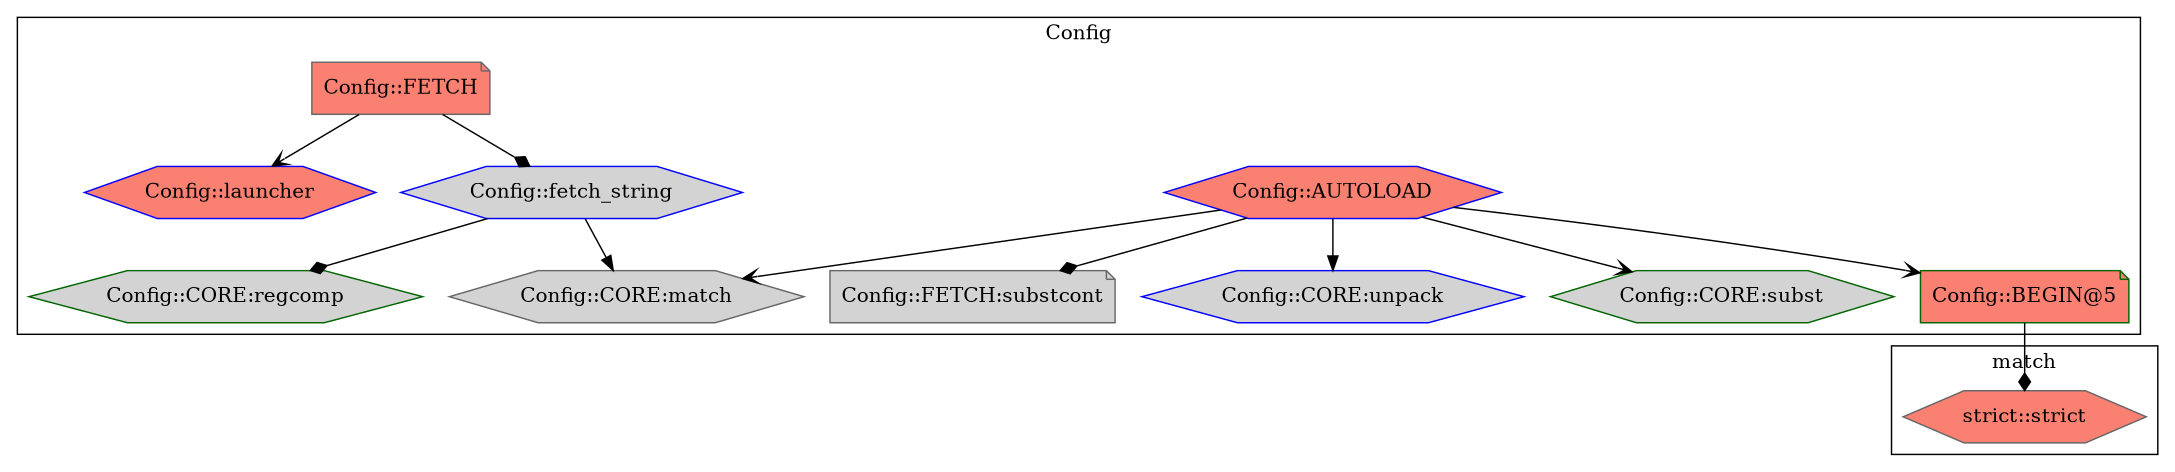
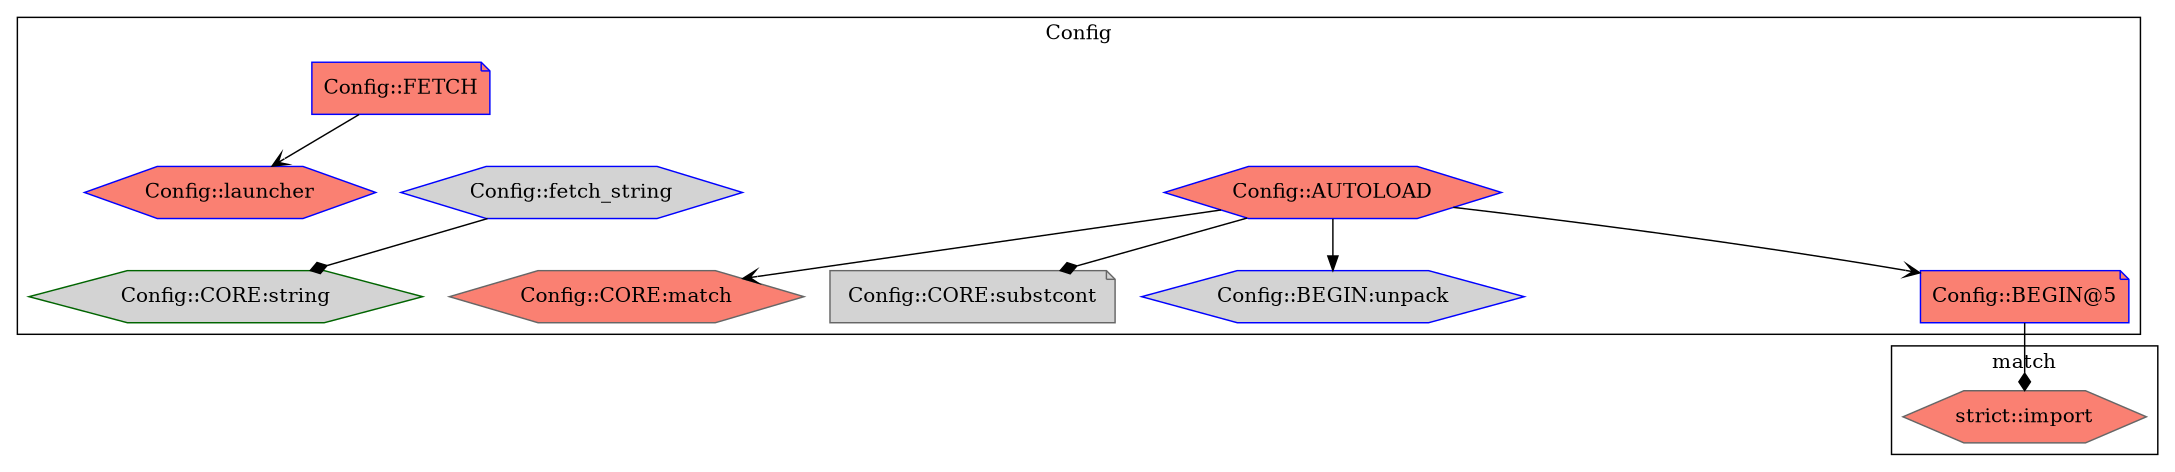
node "Config::FETCH": color gray40 -> blue
edge "Config::FETCH" -> "Config::fetch_string": removed
edge "Config::fetch_string" -> "Config::CORE:match": removed
node "Config::CORE:regcomp": label "Config::CORE:regcomp" -> "Config::CORE:string"
node "Config::CORE:match": fillcolor lightgrey -> salmon
node "Config::FETCH:substcont": label "Config::FETCH:substcont" -> "Config::CORE:substcont"
node "Config::CORE:unpack": label "Config::CORE:unpack" -> "Config::BEGIN:unpack"
node "Config::CORE:subst": removed
node "Config::BEGIN@5": color darkgreen -> blue
node "strict::strict": label "strict::strict" -> "strict::import"
